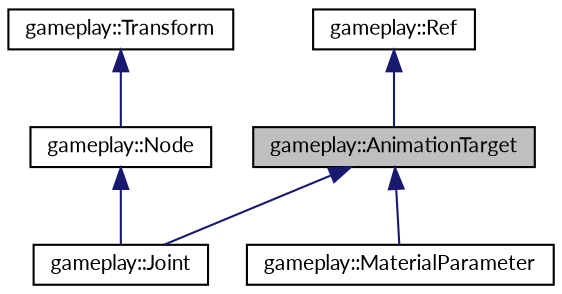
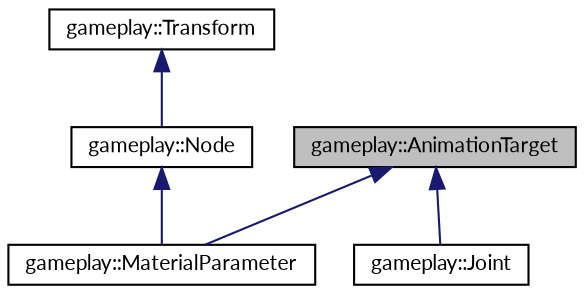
node "gameplay::Ref": removed
edge "gameplay::Joint" -> "gameplay::Node": now "gameplay::MaterialParameter" -> "gameplay::Node"
